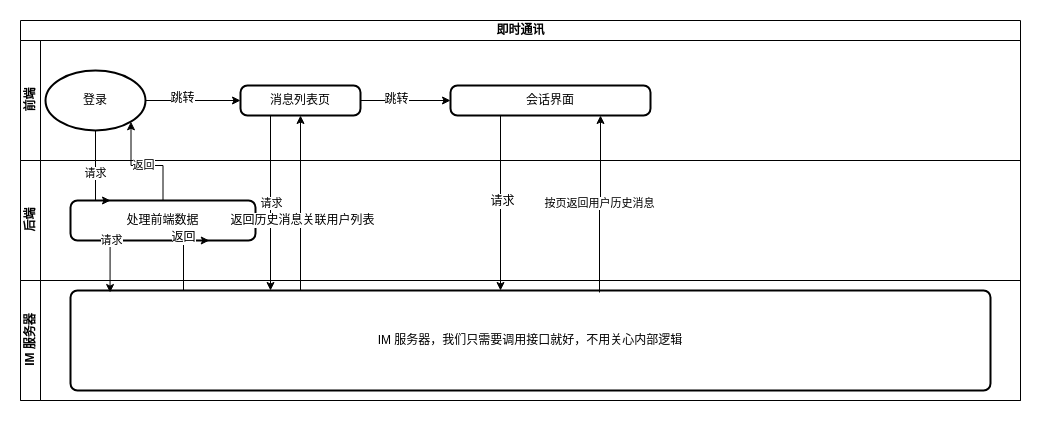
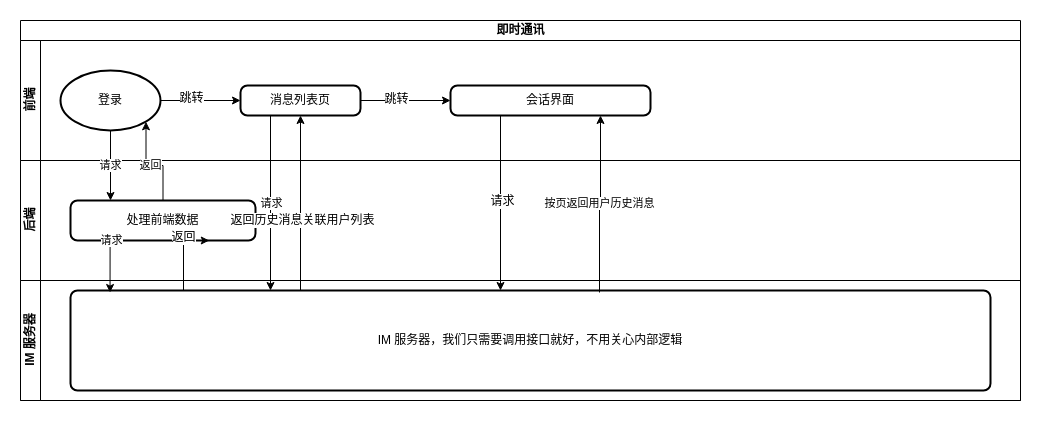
node "登录": moved (96, 101) -> (111, 101)
